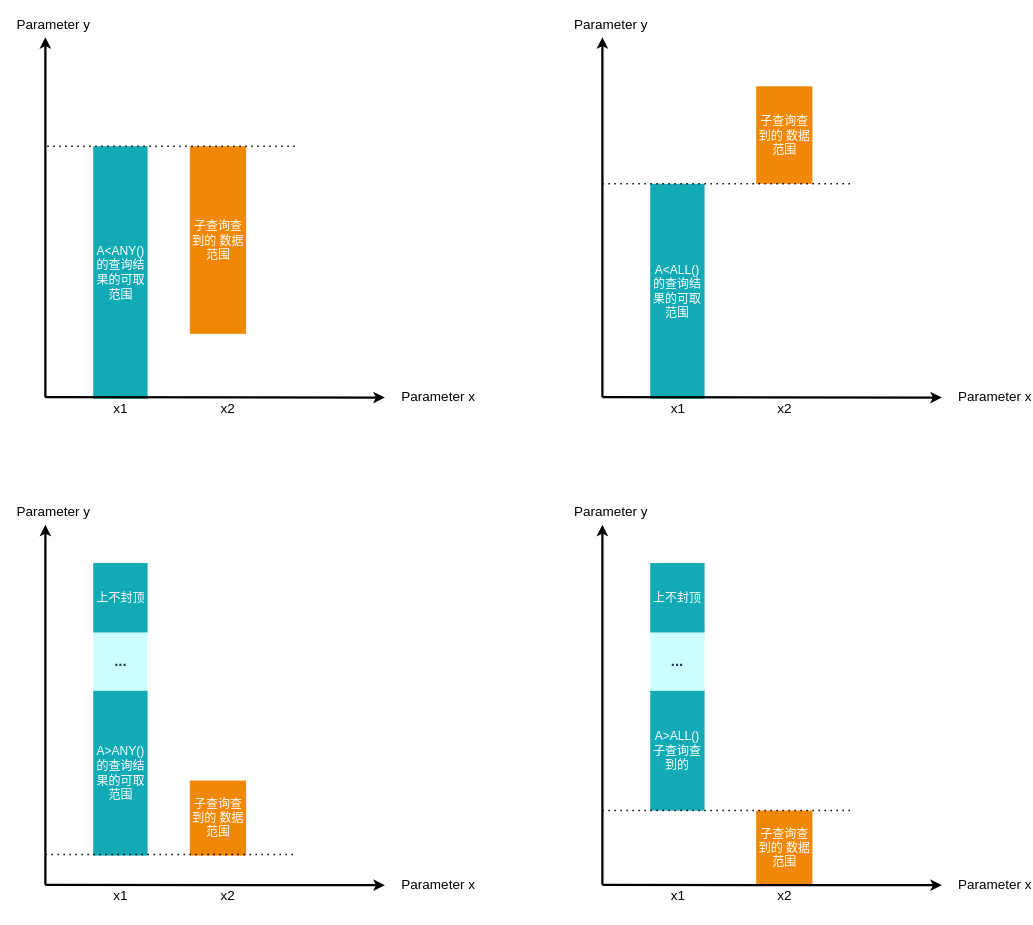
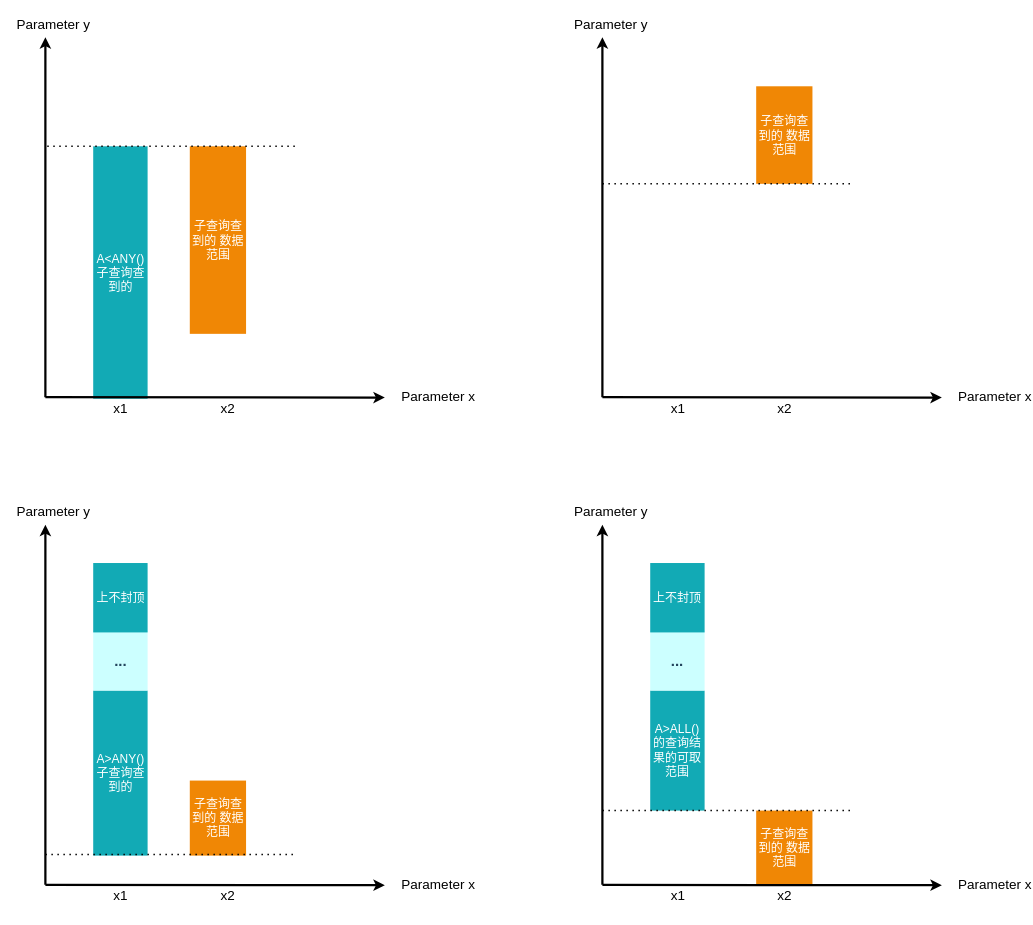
node "A<ANY() 的查询结果的可取范围": label "A<ANY() 的查询结果的可取范围" -> "A<ANY() 子查询查到的"
node "A<ALL() 的查询结果的可取范围": removed
node "A>ALL() 子查询查到的": label "A>ALL() 子查询查到的" -> "A>ALL() 的查询结果的可取范围"
node "A>ANY() 的查询结果的可取范围": label "A>ANY() 的查询结果的可取范围" -> "A>ANY() 子查询查到的"
